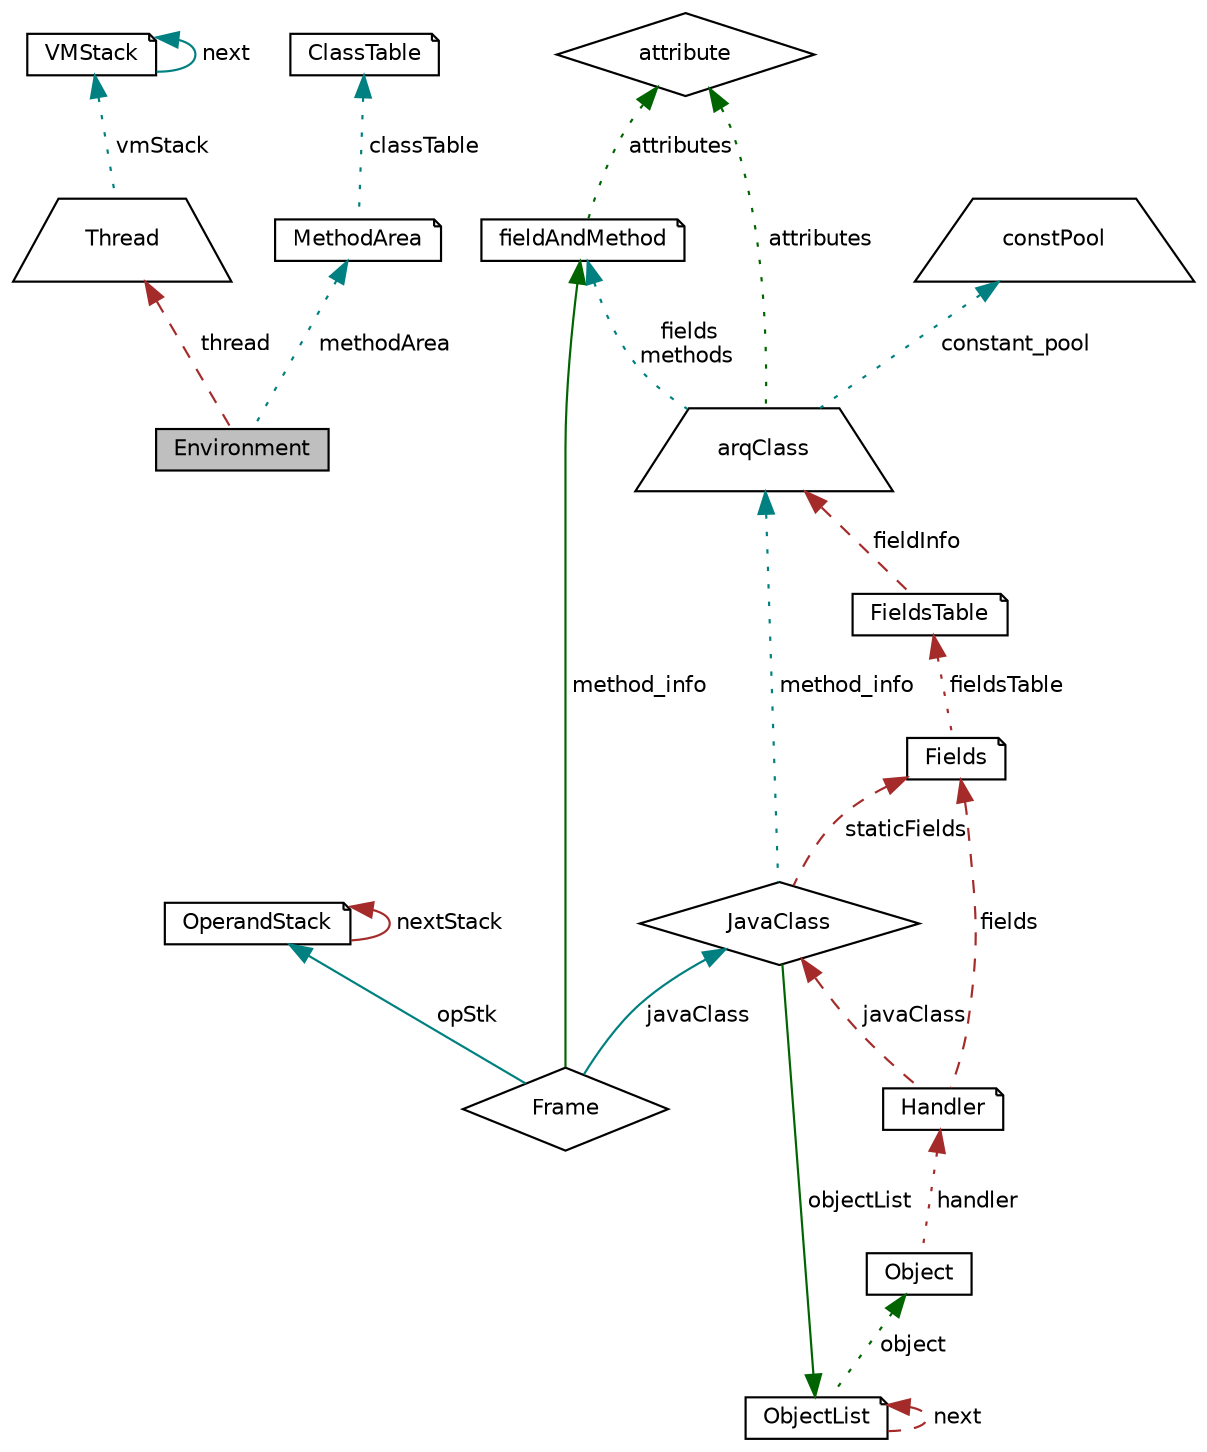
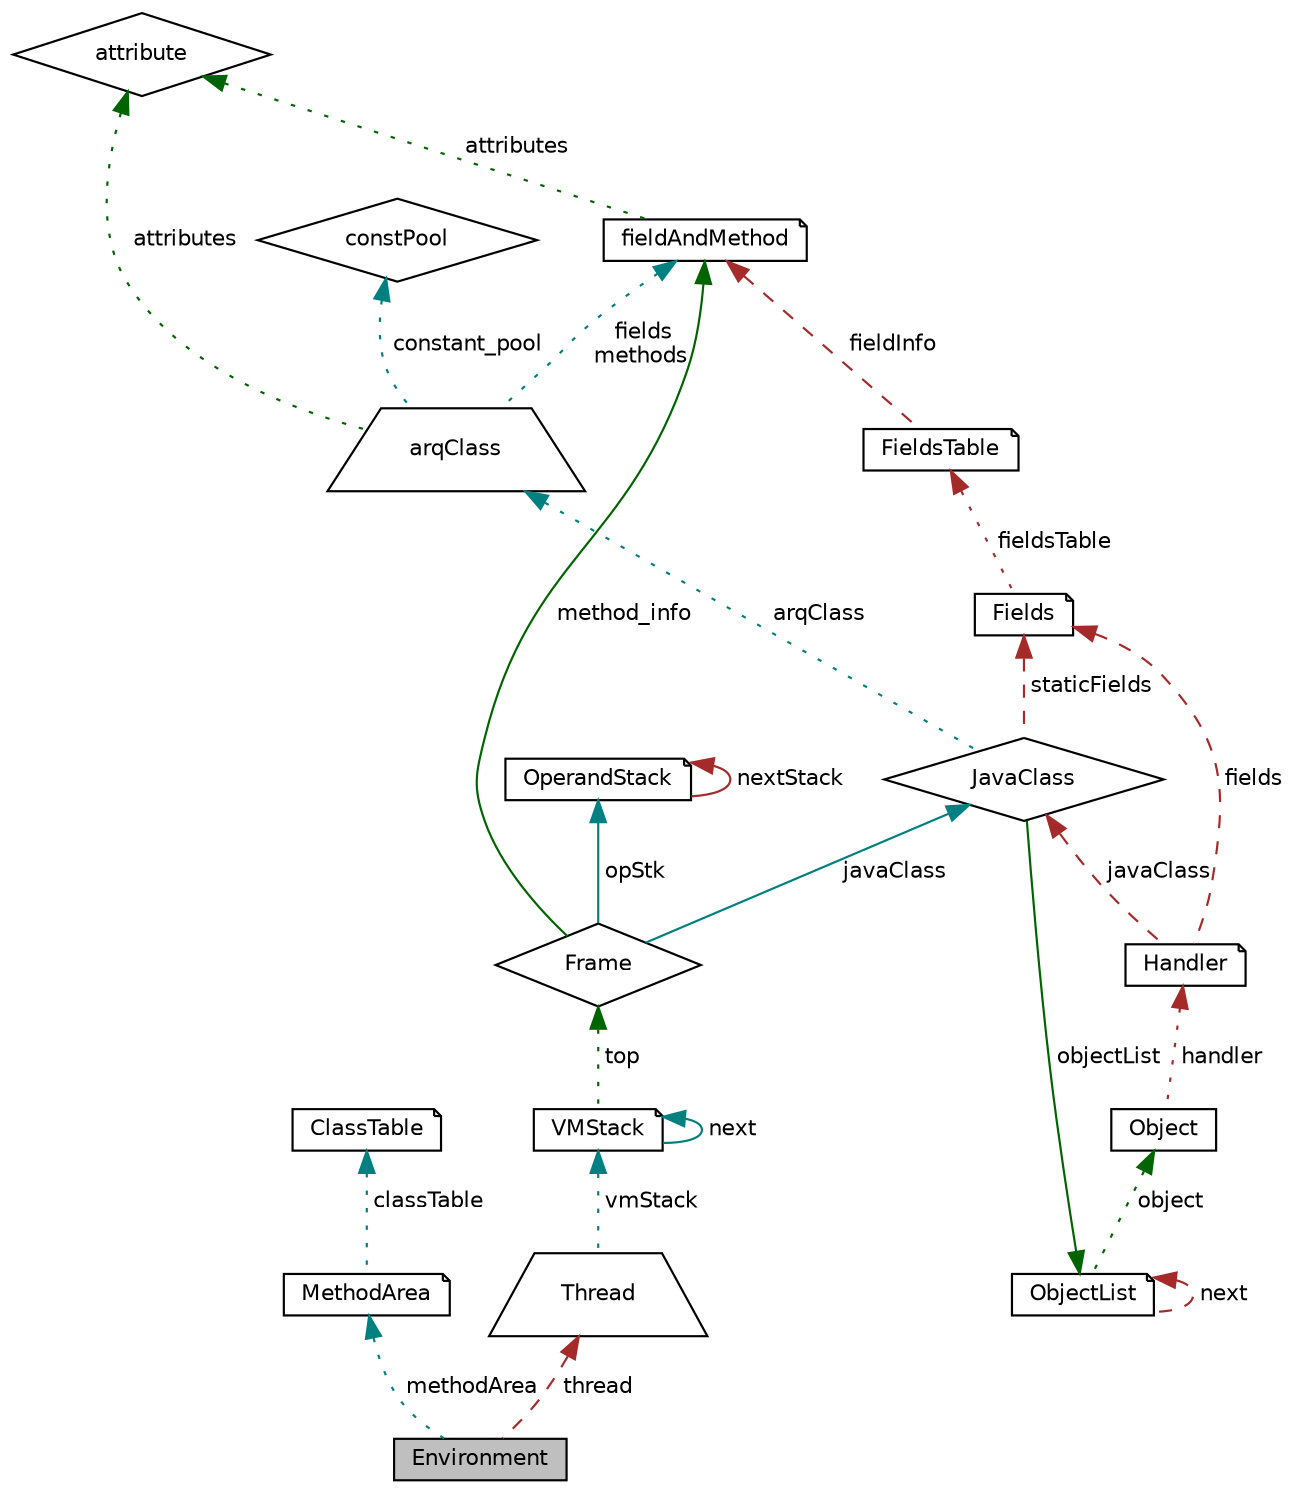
node "constPool": shape trapezium -> diamond
edge "FieldsTable" -> "arqClass": now "FieldsTable" -> "fieldAndMethod"
edge "JavaClass" -> "arqClass": label " method_info" -> " arqClass"
edge "VMStack" -> "Frame": added, label "top"
